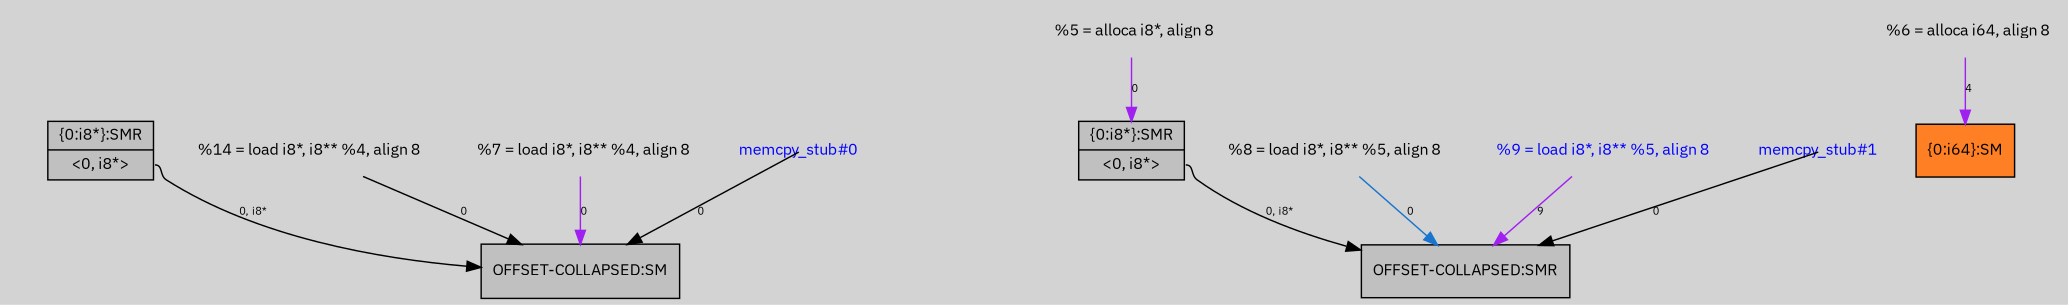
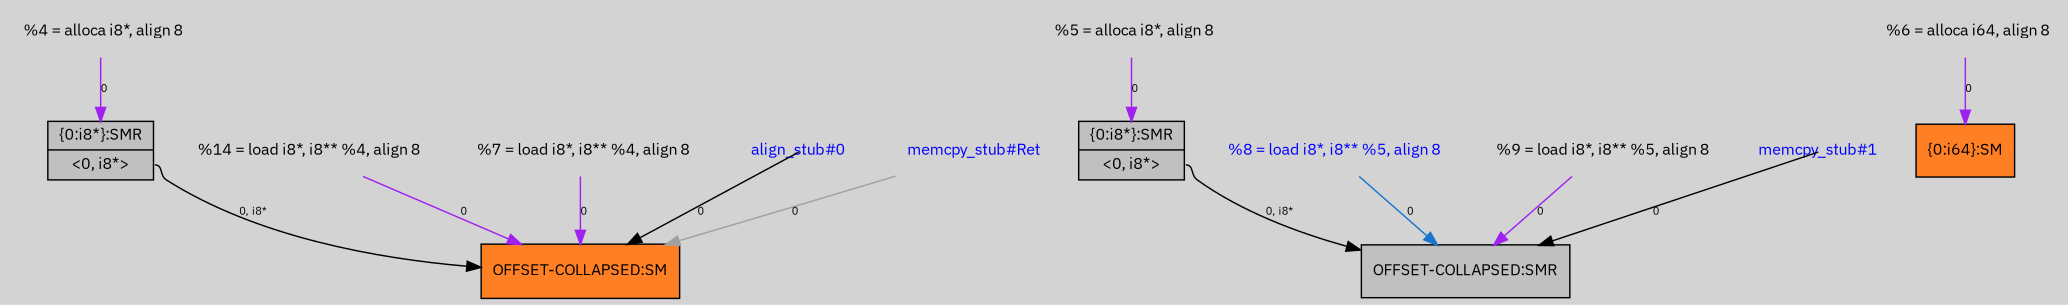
node "%4 = alloca i8*, align 8": added
edge "%6 = alloca i64, align 8" -> "{0:i64}:SM": label "4" -> "0"
node "memcpy_stub#0": label "memcpy_stub#0" -> "align_stub#0"
node "memcpy_stub#Ret": added
node "%8 = load i8*, i8** %5, align 8": fontcolor black -> blue
node "%9 = load i8*, i8** %5, align 8": fontcolor blue -> black
edge "%14 = load i8*, i8** %4, align 8" -> "OFFSET-COLLAPSED:SM": color black -> purple
edge "%9 = load i8*, i8** %5, align 8" -> "OFFSET-COLLAPSED:SMR": label "9" -> "0"
node "OFFSET-COLLAPSED:SM": fillcolor gray -> chocolate1
